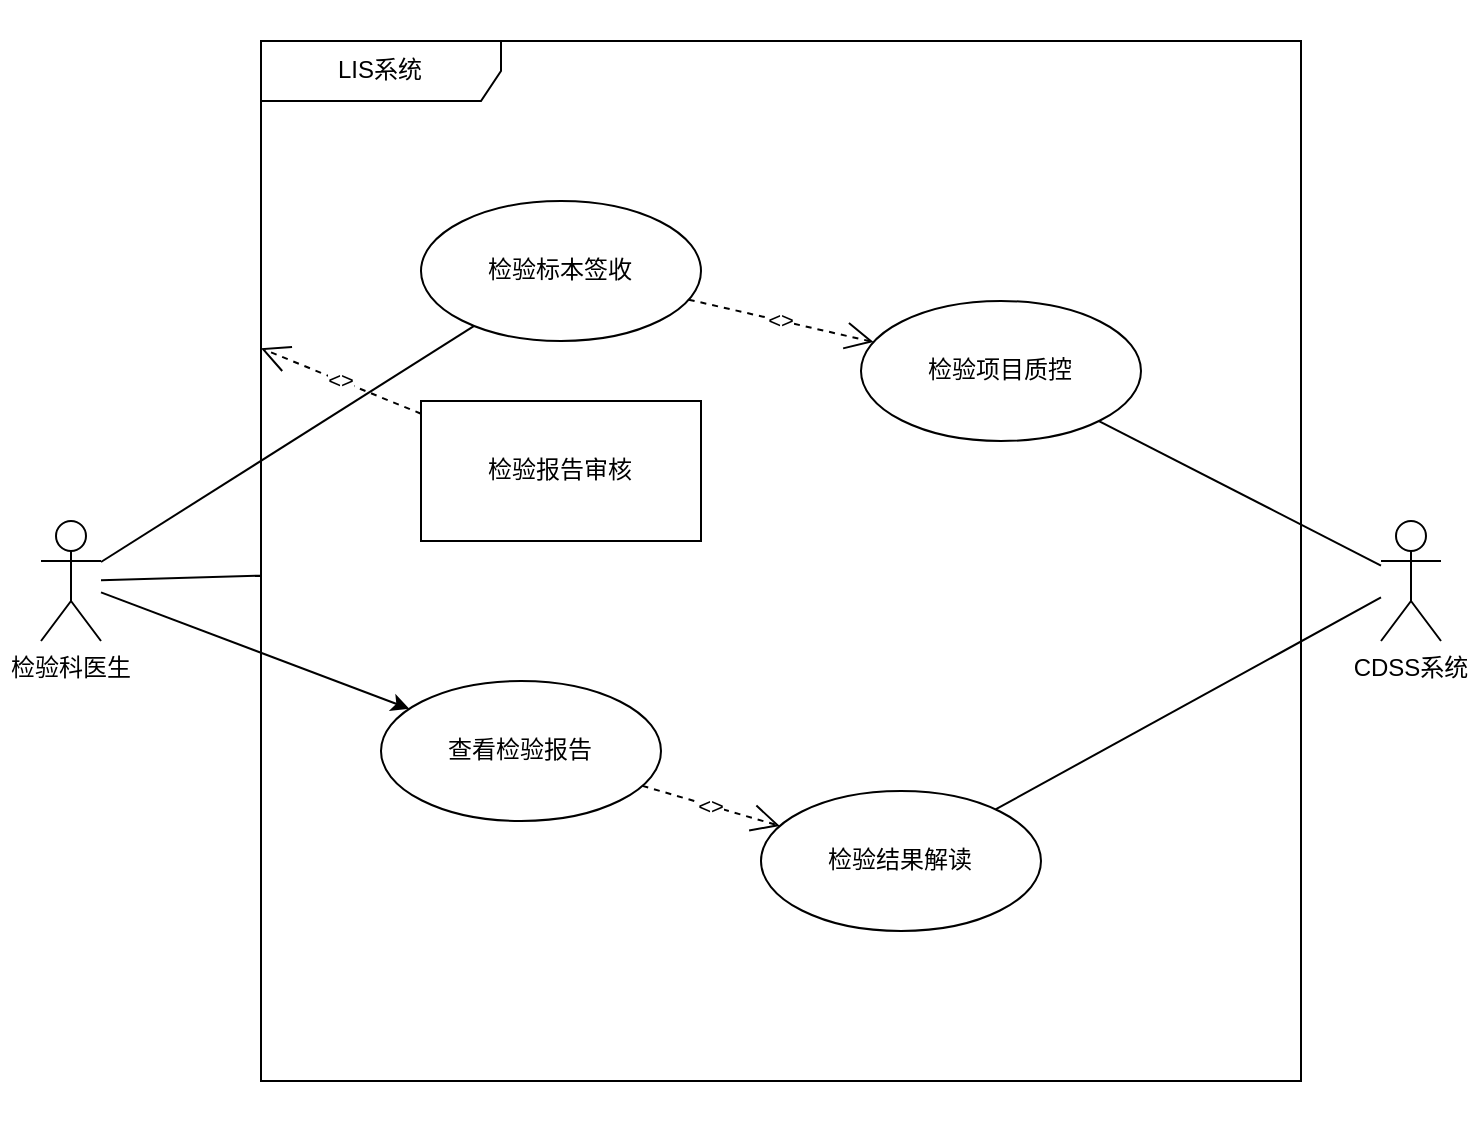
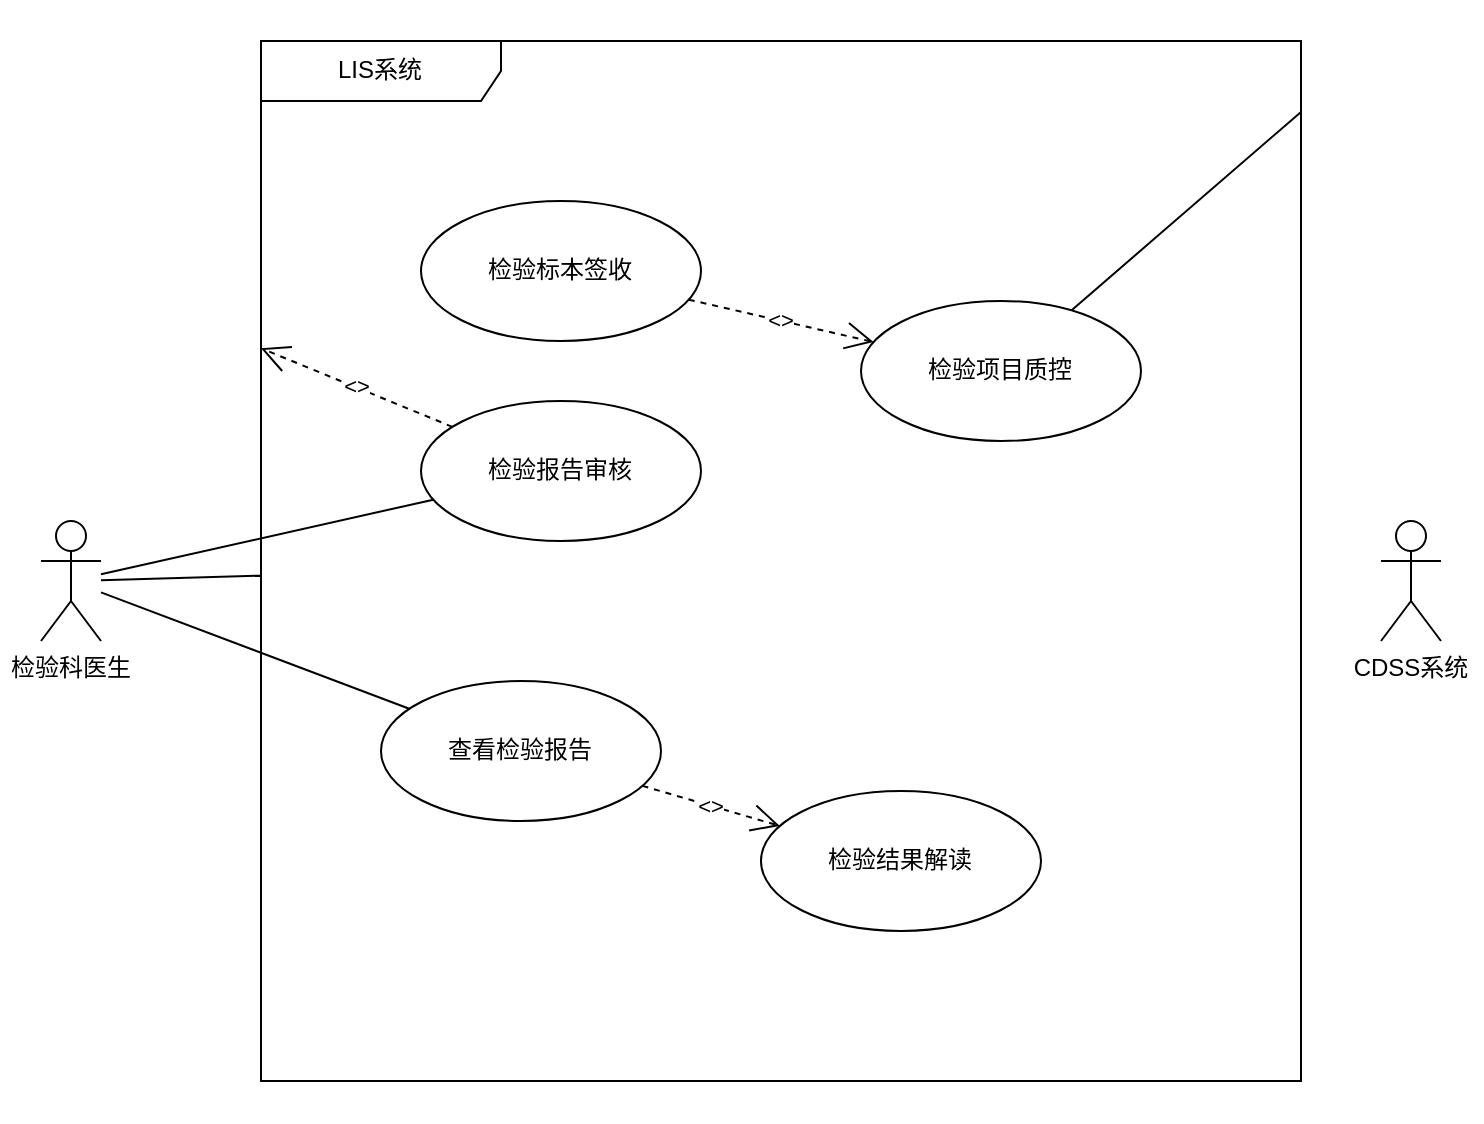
node "检验报告审核": shape rectangle -> ellipse
edge "检验项目质控" -- "CDSS系统": now "检验项目质控" -- "LIS系统"
edge "检验标本签收" -- "检验科医生": now "检验报告审核" -- "检验科医生"
edge "检验科医生" -> "查看检验报告": arrowhead classic -> none
edge "CDSS系统" -- "检验结果解读": removed
